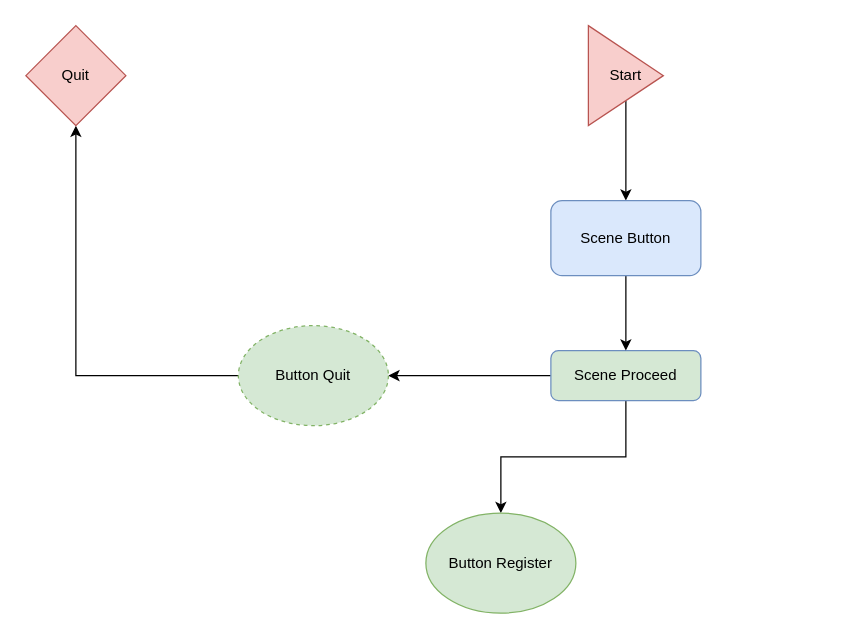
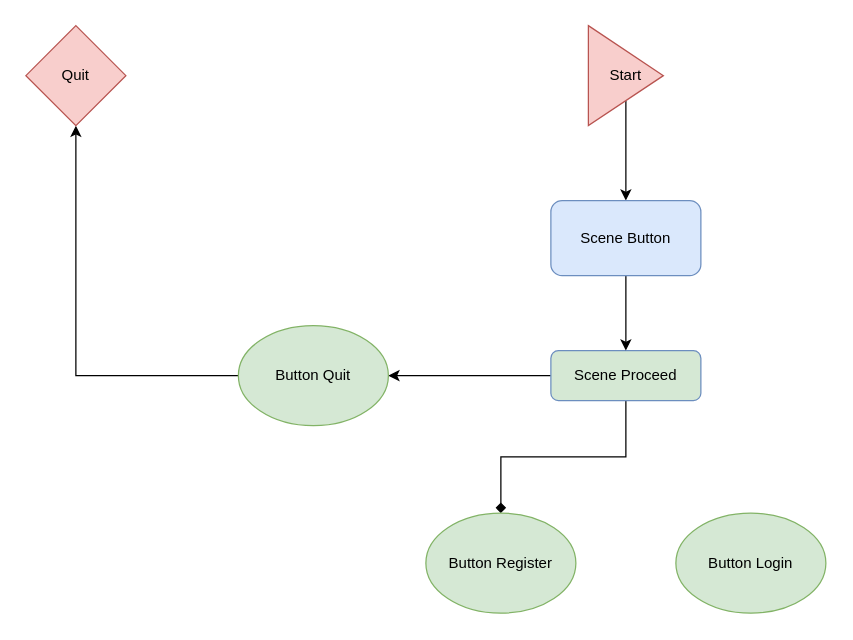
node "Button Quit": style dashed -> solid
edge "Scene Proceed" -> "Button Register": arrowhead classic -> diamond
node "Button Login": added
